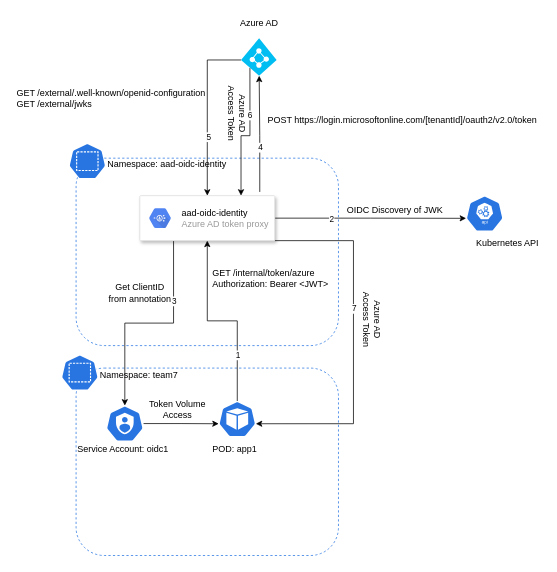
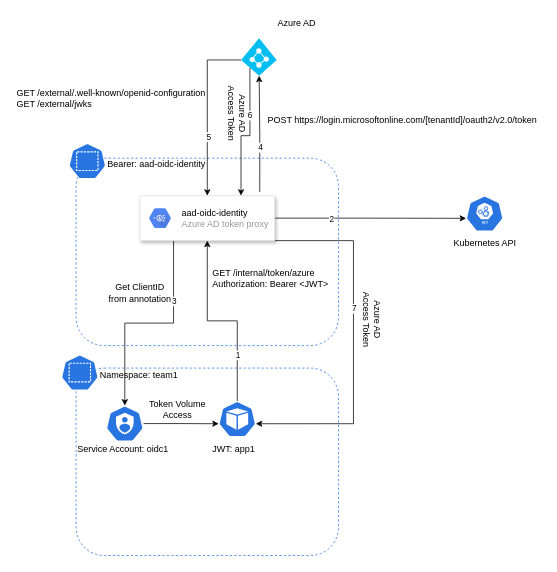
node "Azure AD": moved (259, 23) -> (296, 23)
node "Namespace: aad-oidc-identity": label "Namespace: aad-oidc-identity" -> "Bearer: aad-oidc-identity"
node "OIDC Discovery of JWK": removed
node "Kubernetes API": moved (507, 243) -> (485, 243)
node "Namespace: team7": label "Namespace: team7" -> "Namespace: team1"
node "POD: app1": label "POD: app1" -> "JWT: app1"
